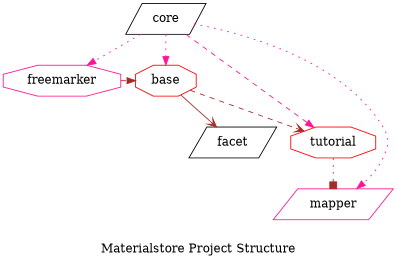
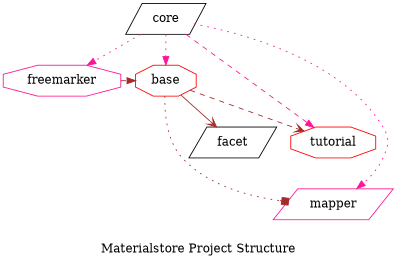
edge "tutorial" -> "mapper": now "base" -> "mapper"
